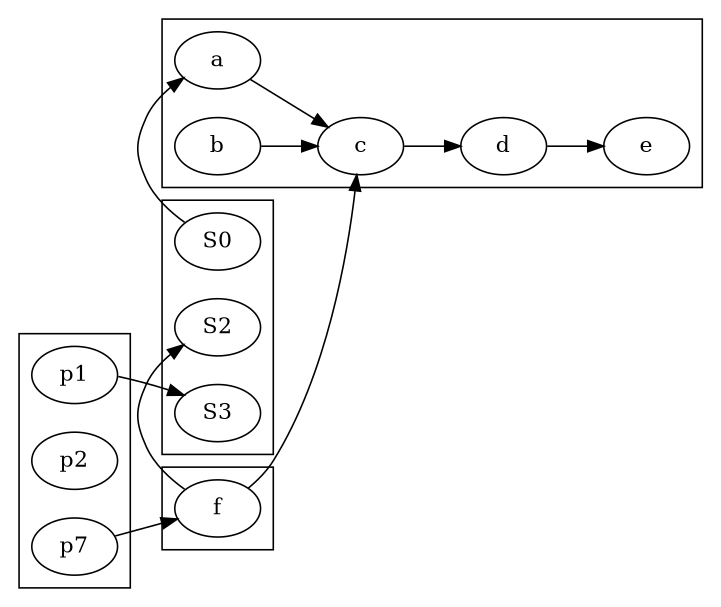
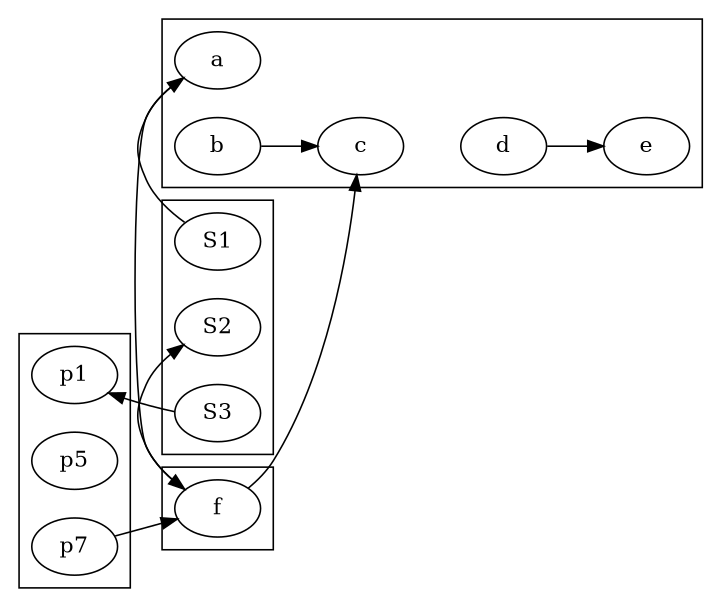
edge "a" -> "c": now "a" -> "f"
edge "c" -> "d": removed
node "S0": label "S0" -> "S1"
edge "p1" -> "S3": reversed
node "p2": label "p2" -> "p5"
